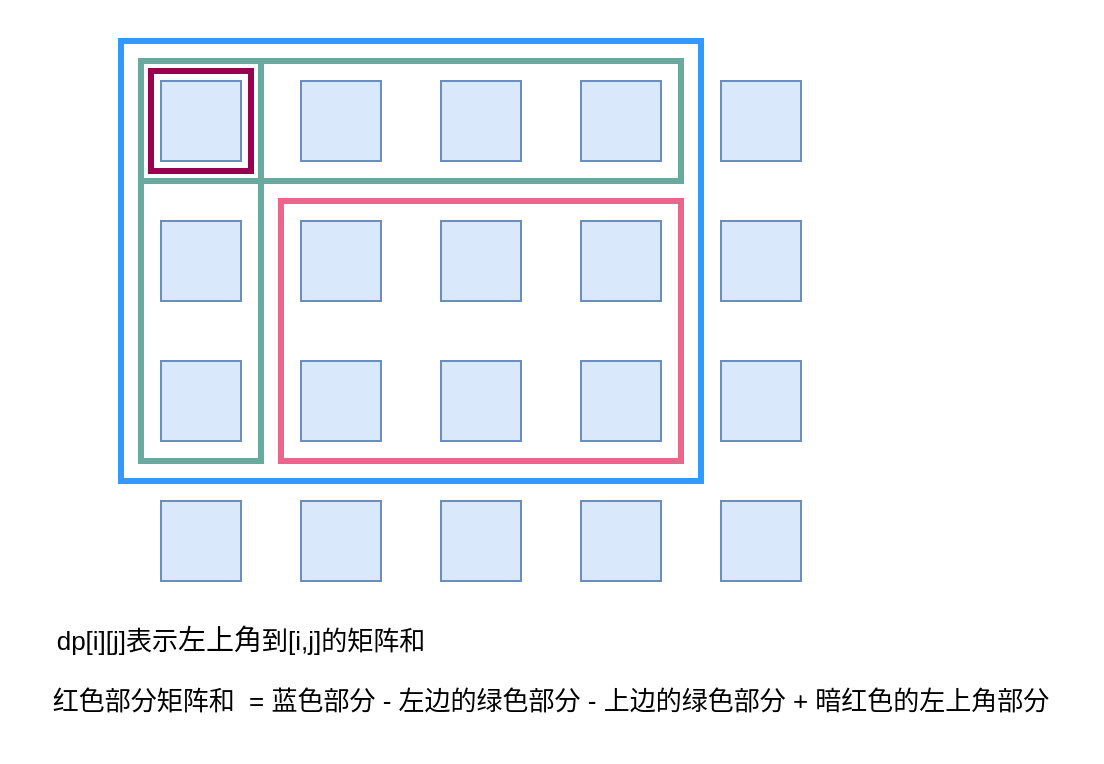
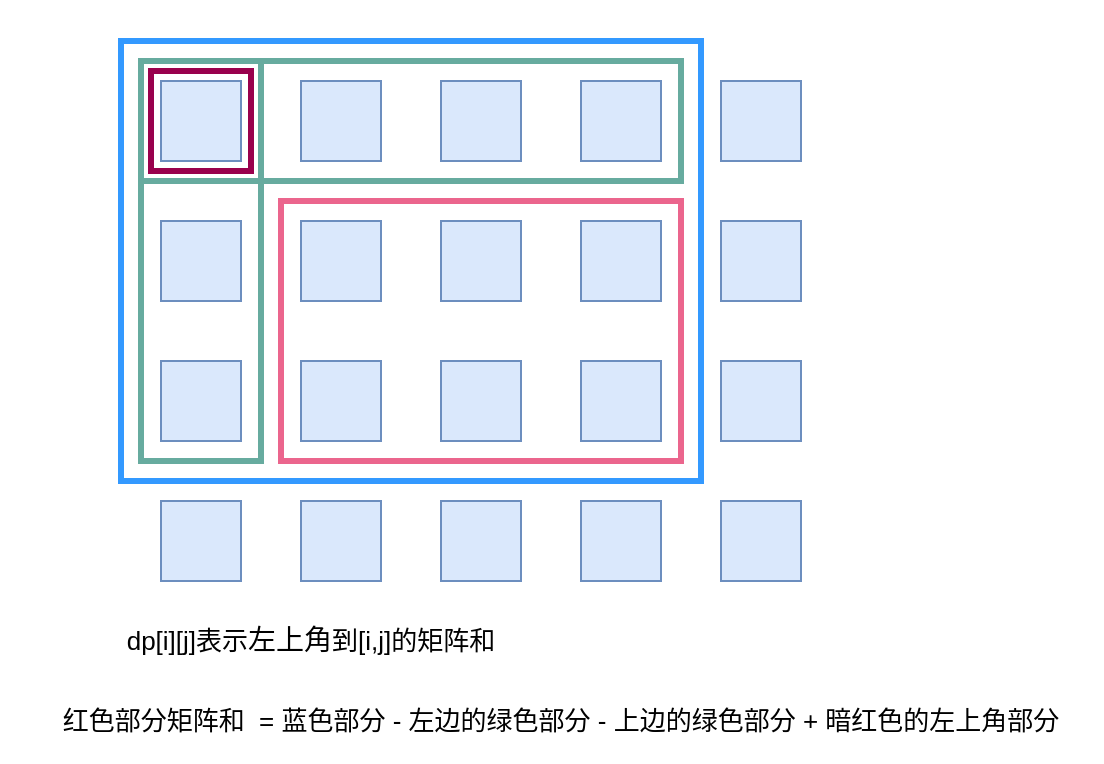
node "dp[i][j]表示左上角到[i,j]的矩阵和": moved (241, 641) -> (311, 641)
node "红色部分矩阵和 = 蓝色部分 - 左边的绿色部分 - 上边的绿色部分 + 暗红色的左上角部分": moved (551, 701) -> (561, 721)
